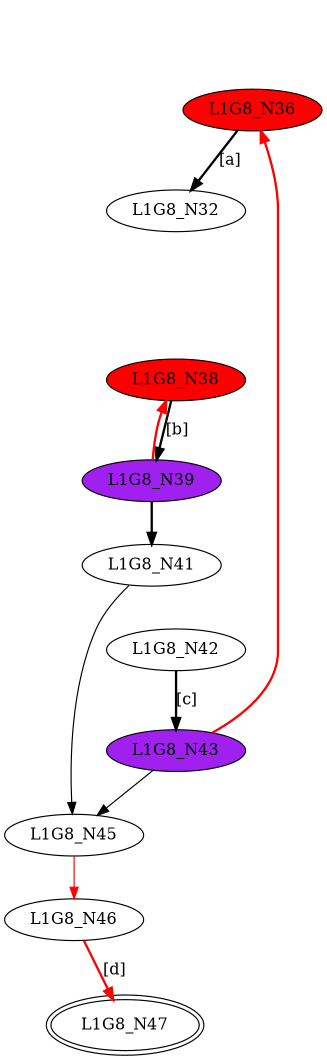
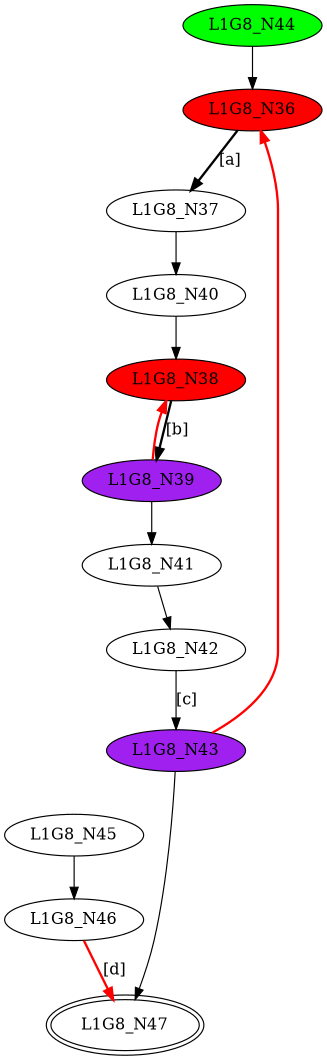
node "L1G8_N44": added
node "L1G8_N32": label "L1G8_N32" -> "L1G8_N37"
node "L1G8_N40": added
edge "L1G8_N39" -> "L1G8_N41": style bold -> solid
edge "L1G8_N41" -> "L1G8_N45": now "L1G8_N41" -> "L1G8_N42"
edge "L1G8_N42" -> "L1G8_N43": style bold -> solid
edge "L1G8_N43" -> "L1G8_N45": now "L1G8_N43" -> "L1G8_N47"
edge "L1G8_N45" -> "L1G8_N46": color red -> black
